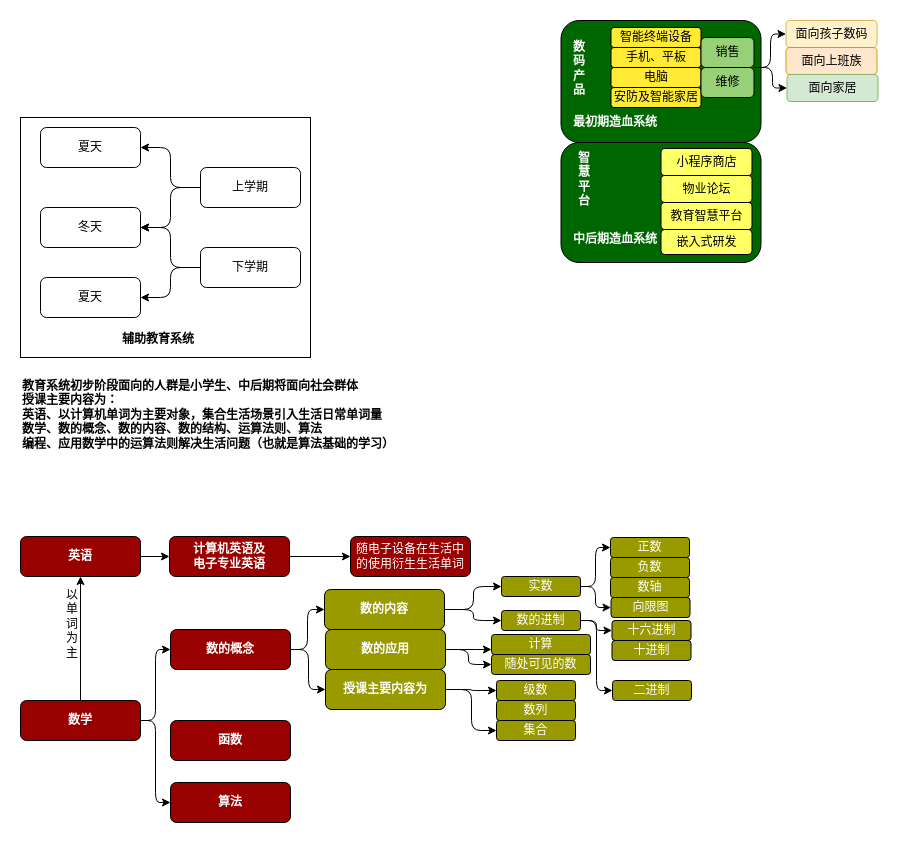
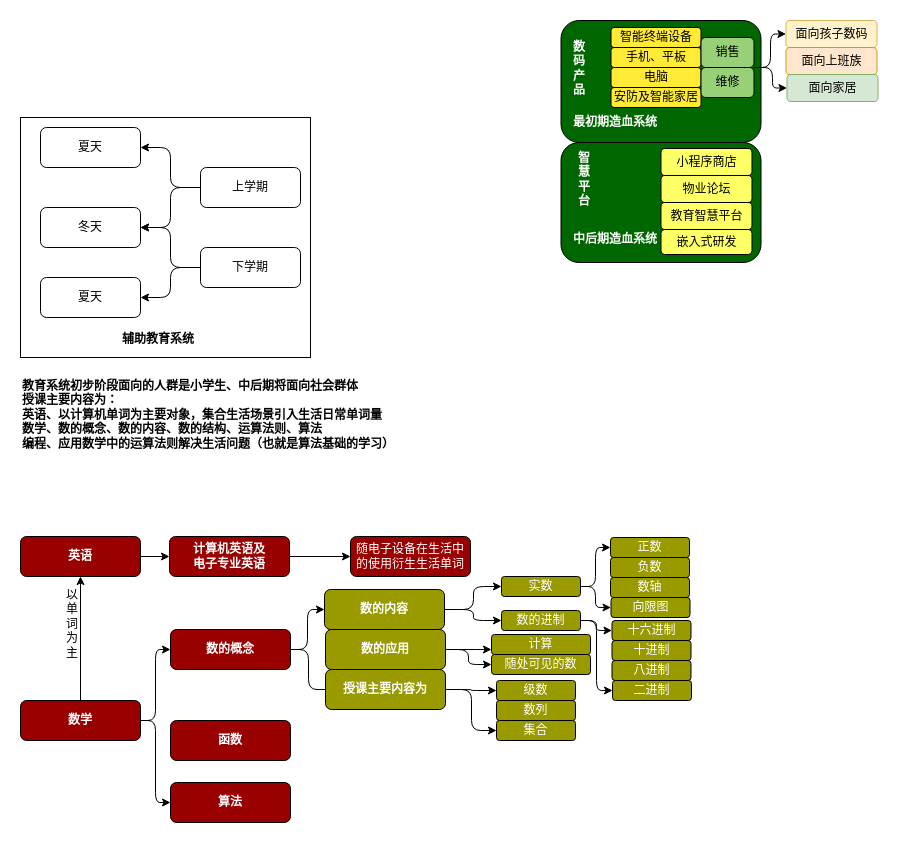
node "八进制": added
edge "数的概念" -> "授课主要内容为": arrowhead classic -> none
